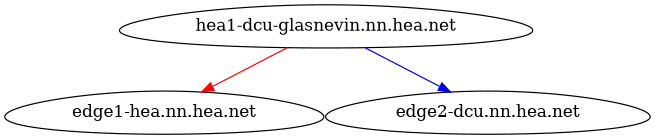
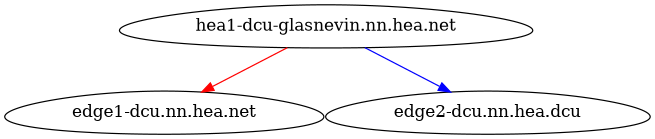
node "edge1-hea.nn.hea.net": label "edge1-hea.nn.hea.net" -> "edge1-dcu.nn.hea.net"
node "edge2-dcu.nn.hea.net": label "edge2-dcu.nn.hea.net" -> "edge2-dcu.nn.hea.dcu"
